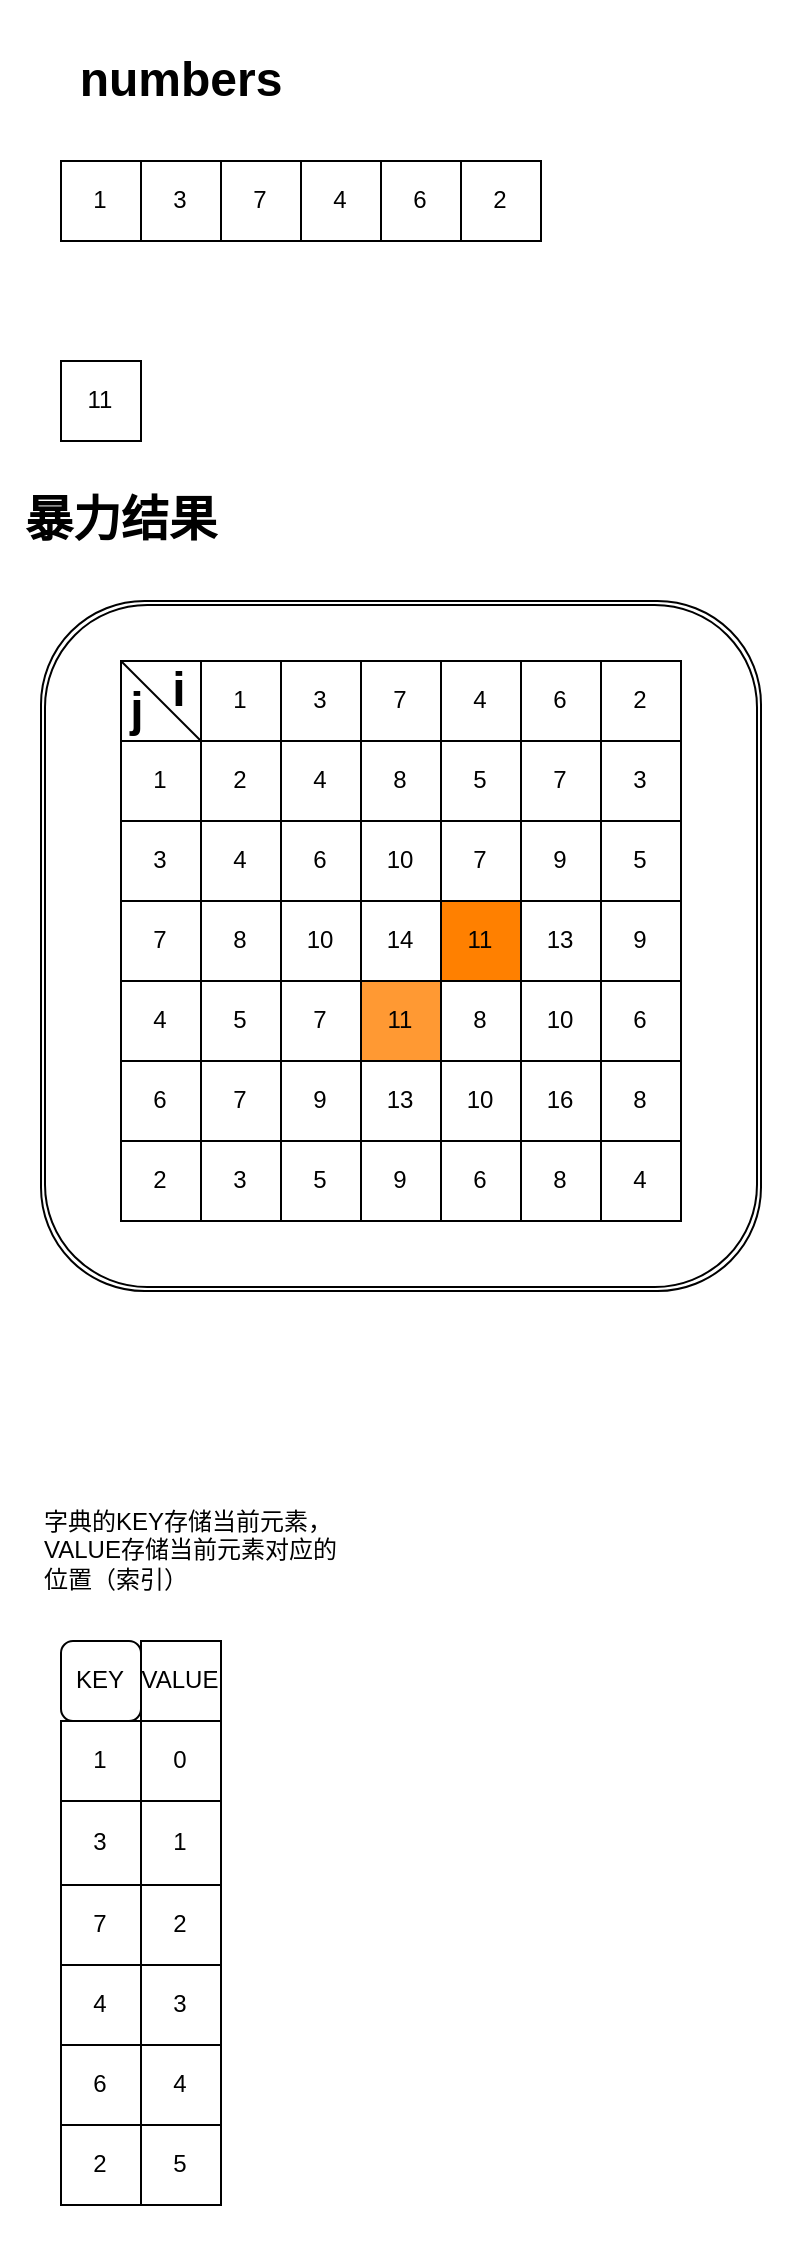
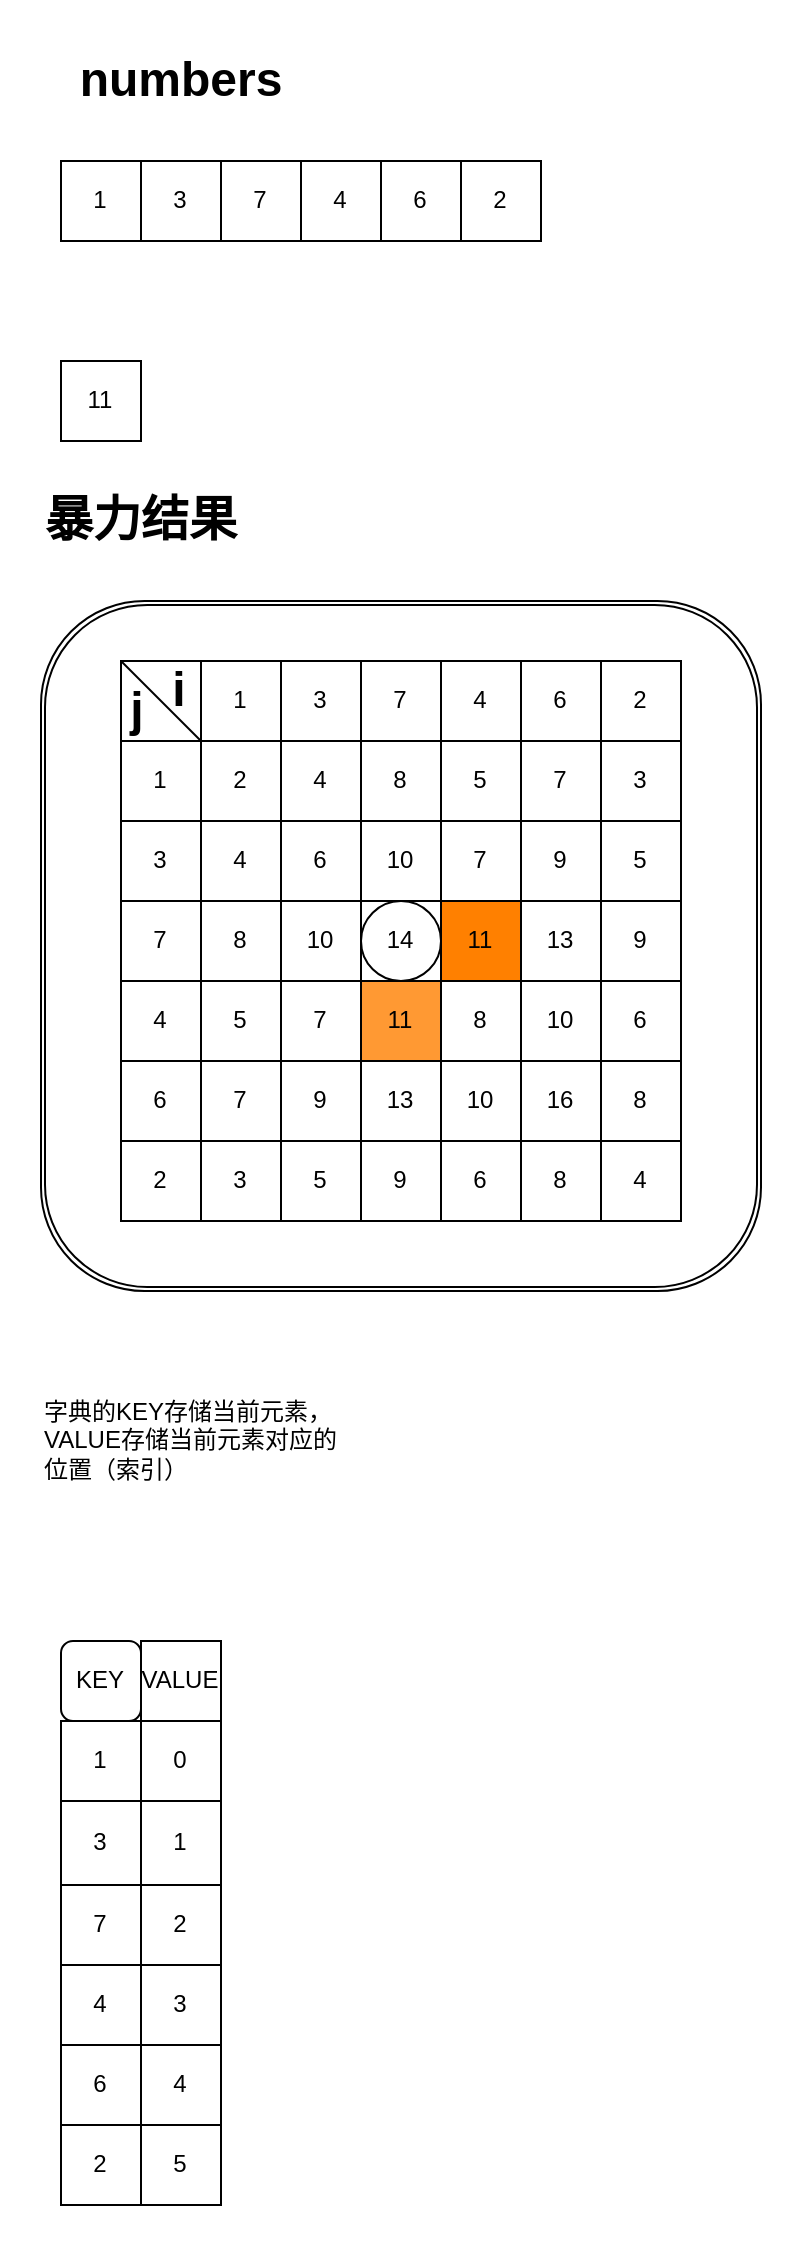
node "暴力结果": moved (121, 521) -> (141, 521)
node "14": shape rectangle -> ellipse
node "字典的KEY存储当前元素，VALUE存储当前元素对应的位置（索引）": moved (201, 1551) -> (201, 1441)
